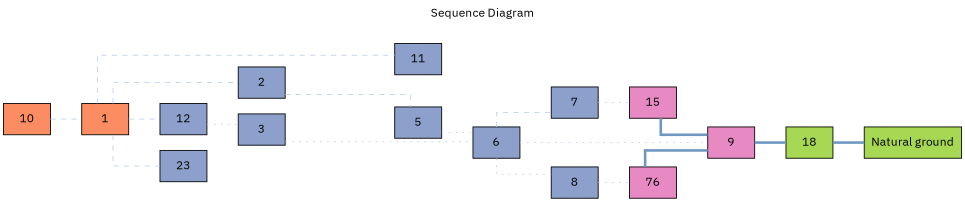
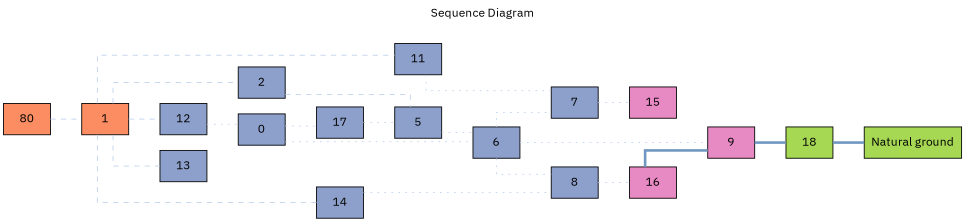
edge "11" -- "7": added
edge "7" -- "6": style dashed -> dotted
node "10": label "10" -> "80"
node "17": added
node "3": label "3" -> "0"
edge "15" -- "9": removed
node "23": label "23" -> "13"
node "76": label "76" -> "16"
node "14": added
